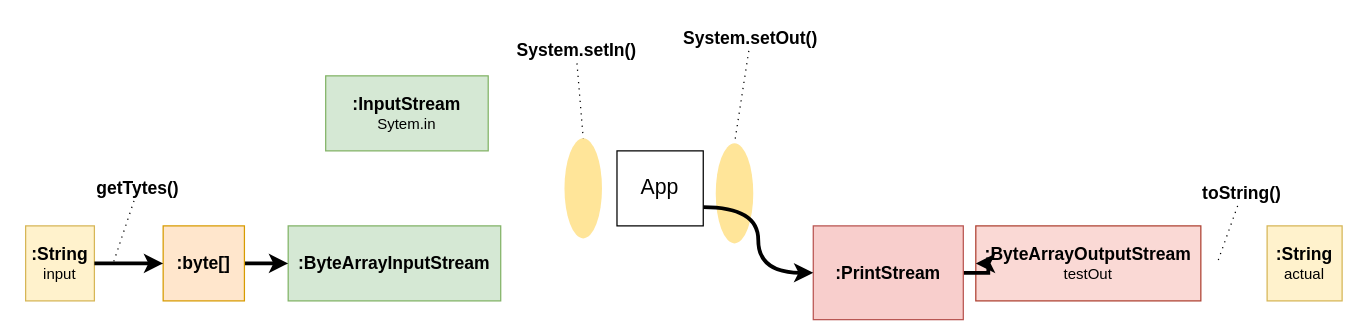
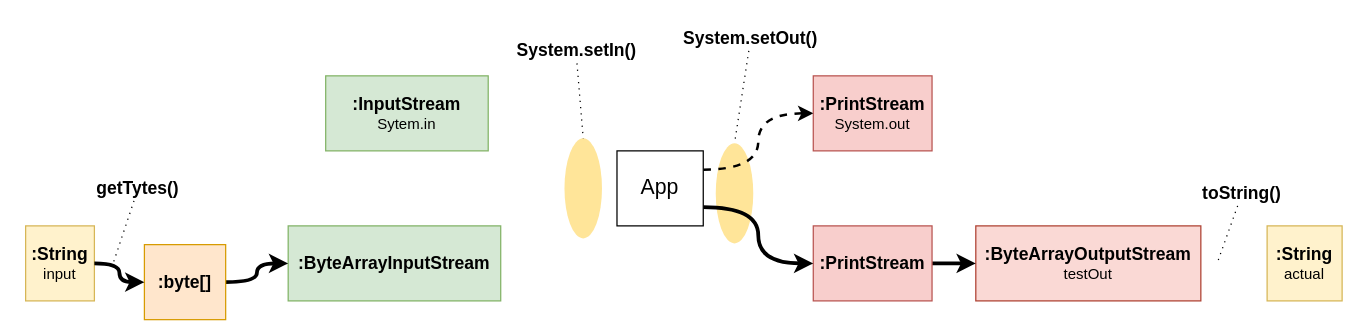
node ":PrintStream System.out": added
edge "App" -> ":PrintStream System.out": added
node ":byte[]": moved (204, 263) -> (185, 282)
node ":PrintStream": size 150x94 -> 119x75
